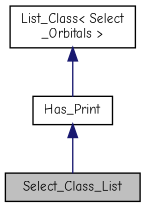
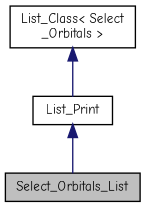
node "Has_Print": label "Has_Print" -> "List_Print"
node "Select_Class_List": label "Select_Class_List" -> "Select_Orbitals_List"
